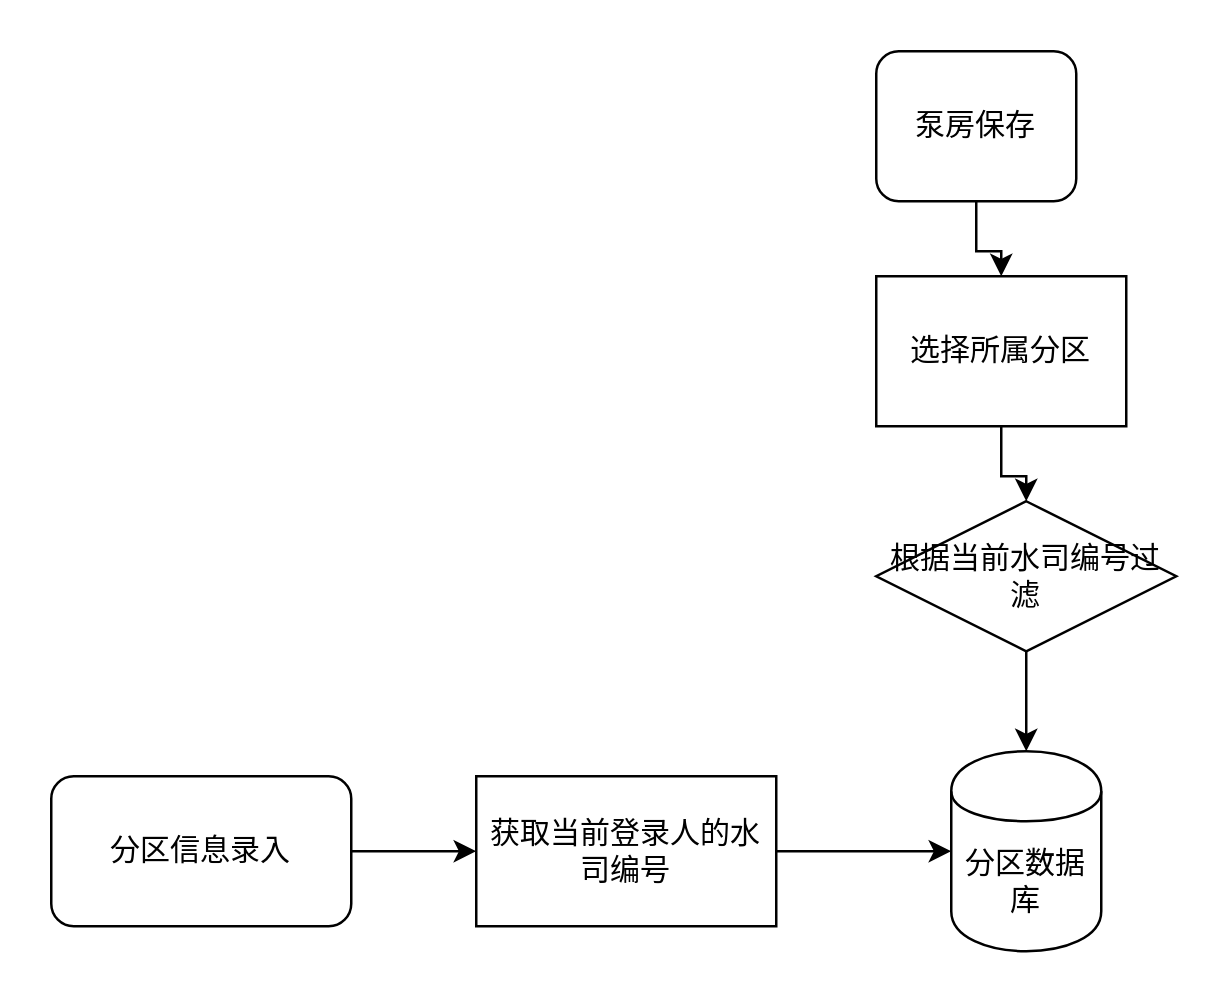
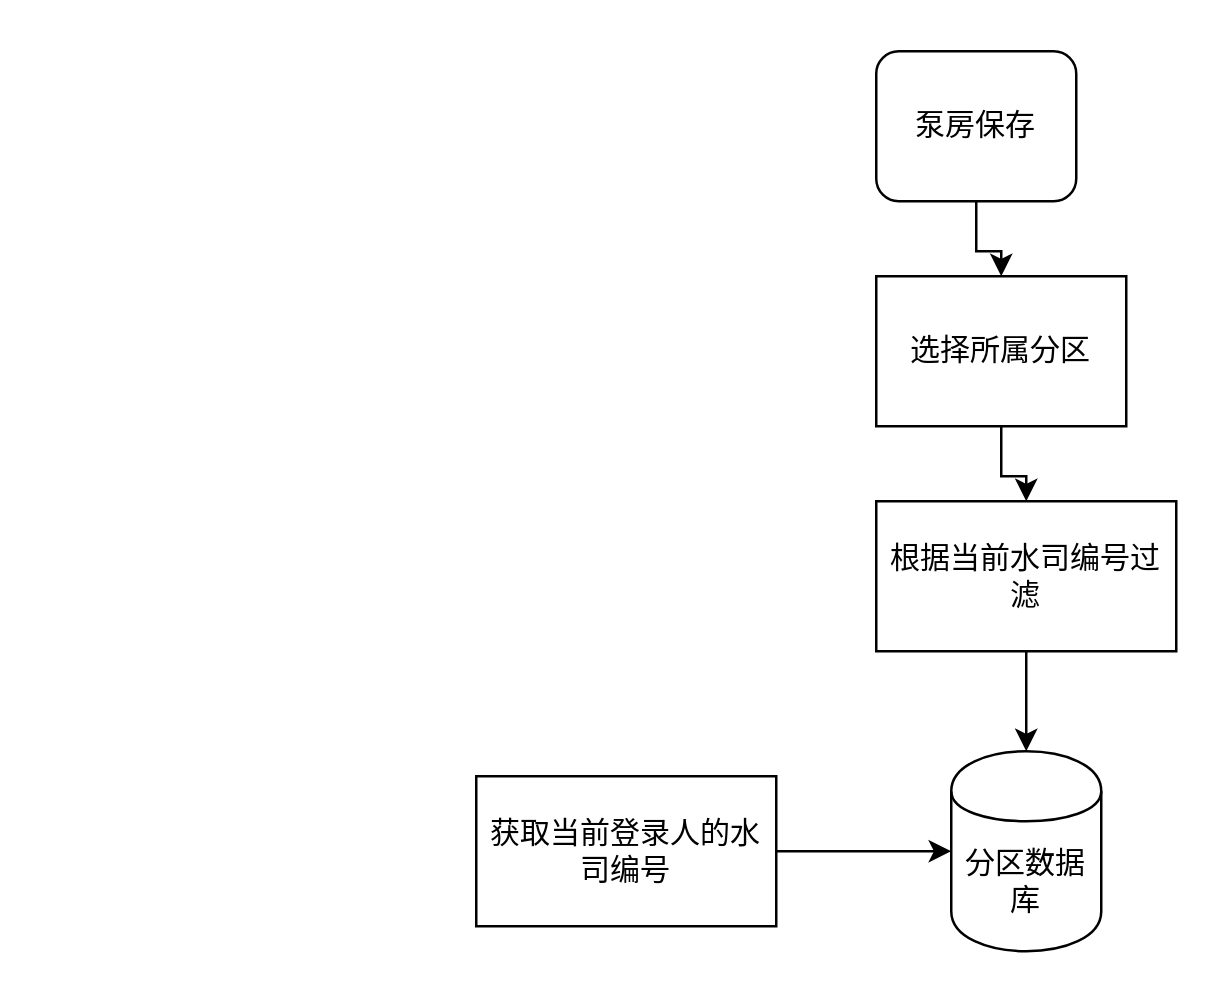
node "根据当前水司编号过滤": shape diamond -> rectangle
node "分区信息录入": removed
edge "分区信息录入" -> "获取当前登录人的水司编号": removed
